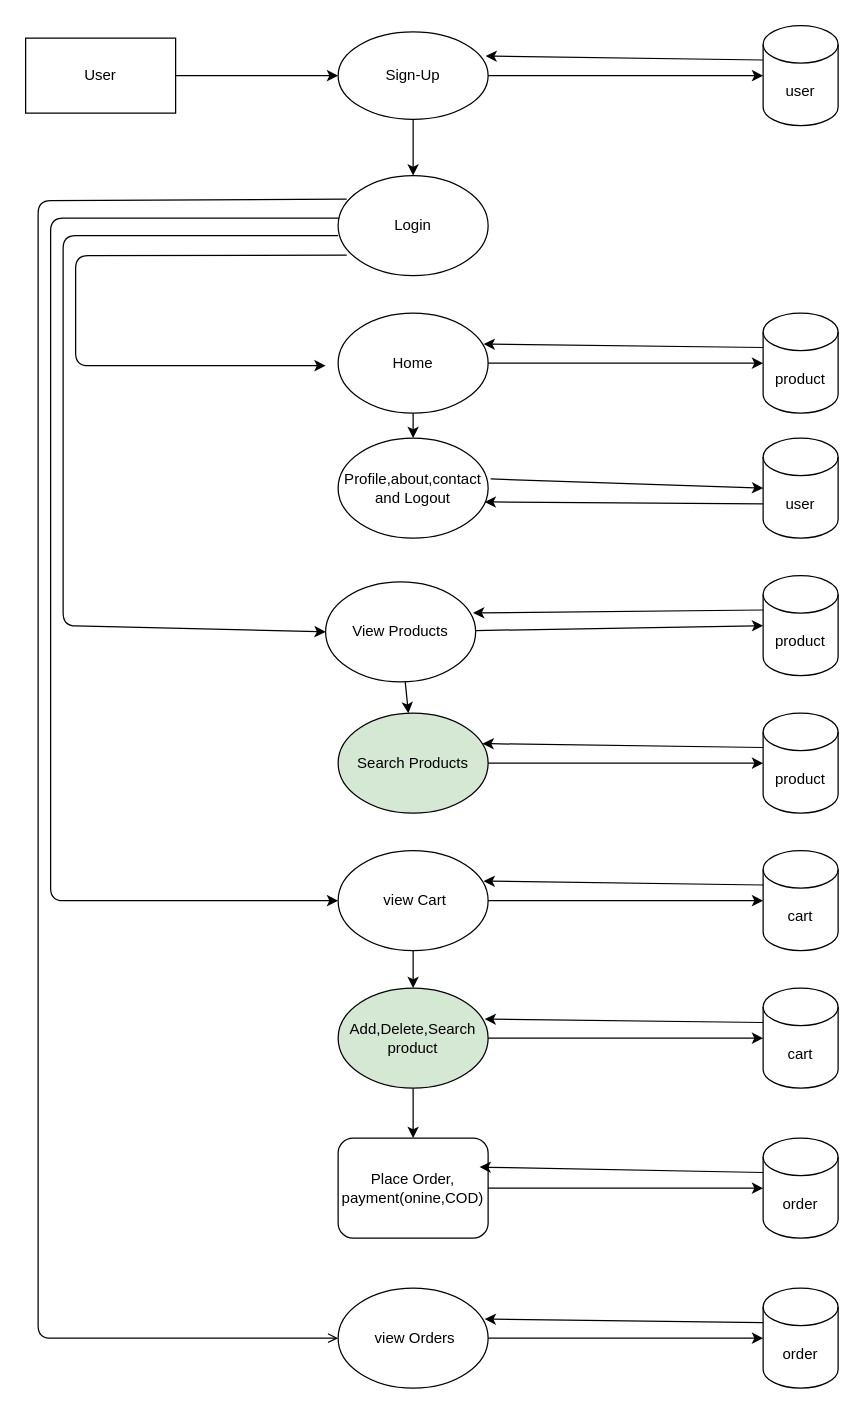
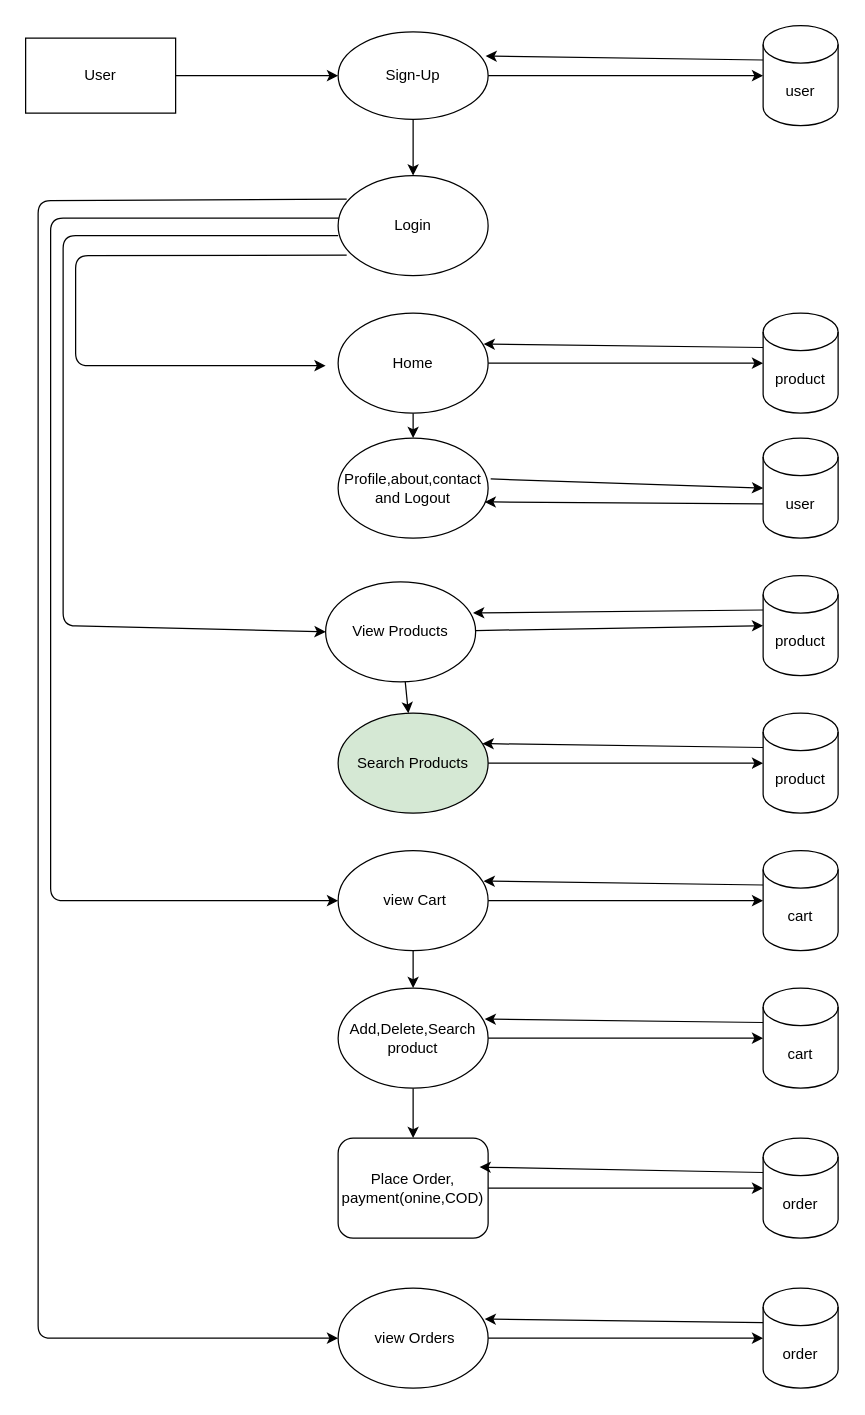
node "Add,Delete,Search product": fillcolor #d5e8d4 -> #ffffff
edge "Login" -> "view Orders": arrowhead open -> classic
